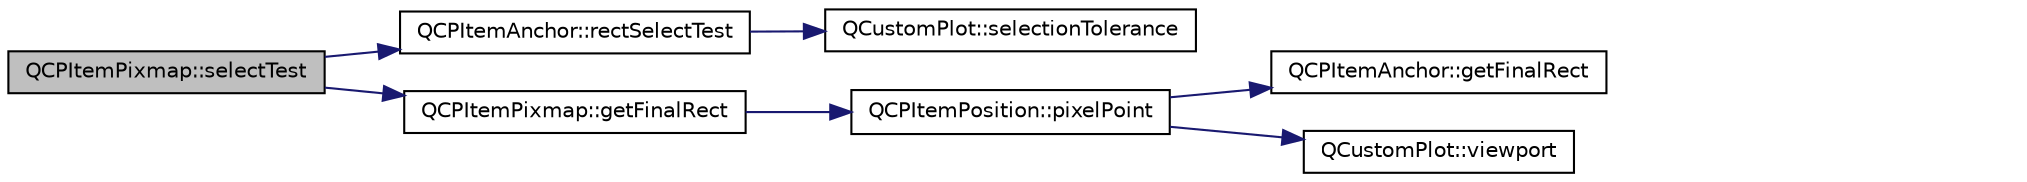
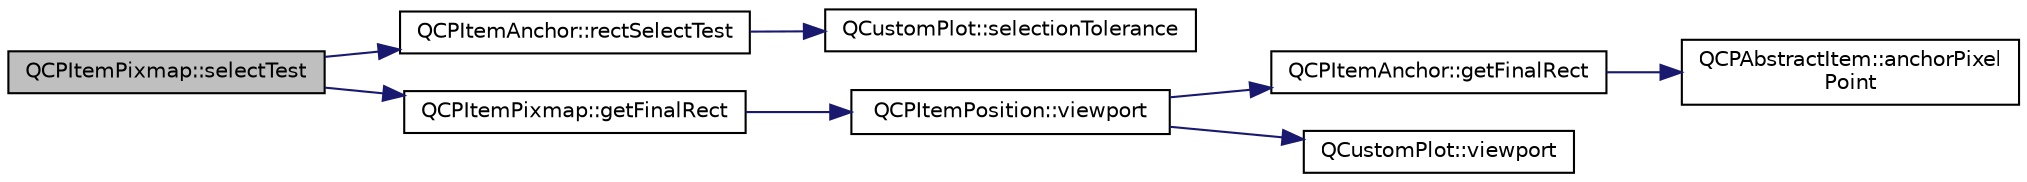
node "QCPAbstractItem::anchorPixel Point": added
node "QCPItemPosition::pixelPoint": label "QCPItemPosition::pixelPoint" -> "QCPItemPosition::viewport"
